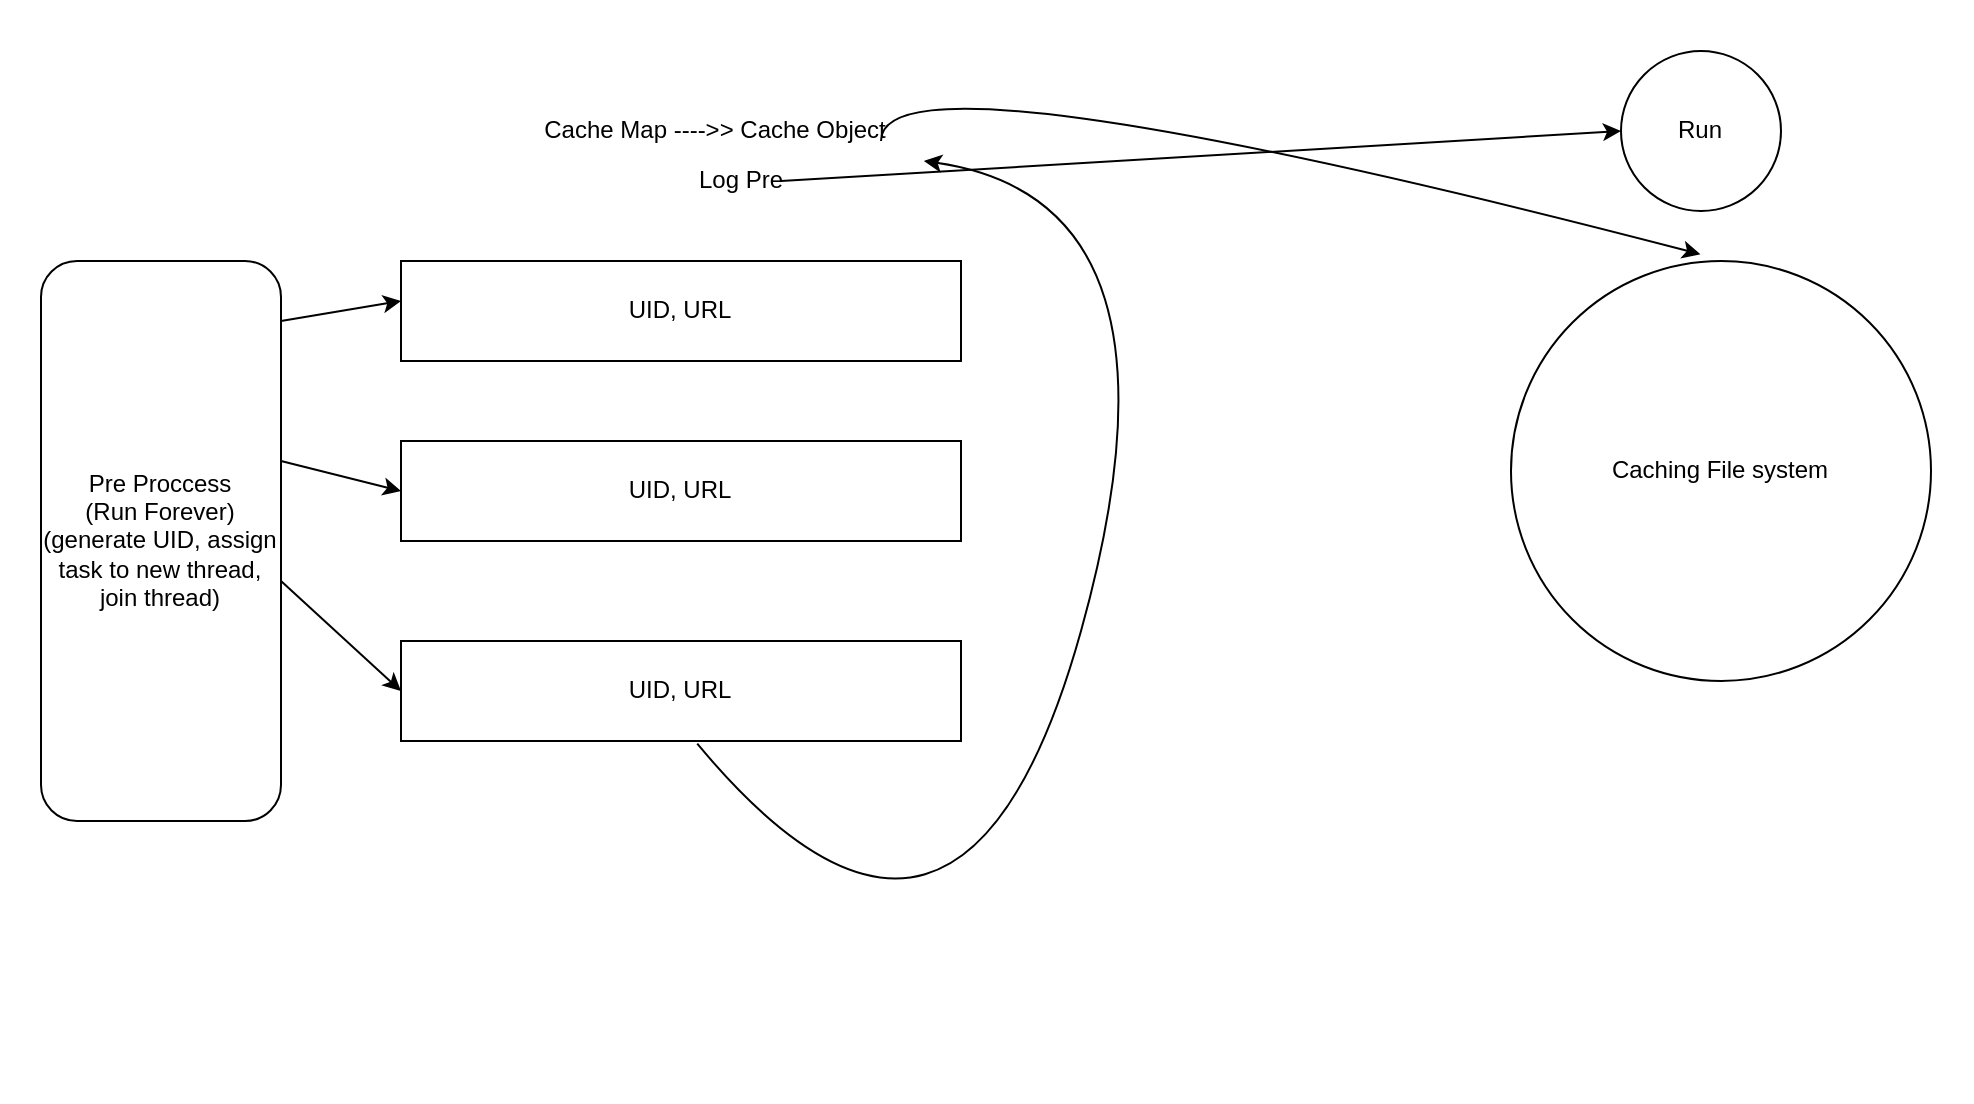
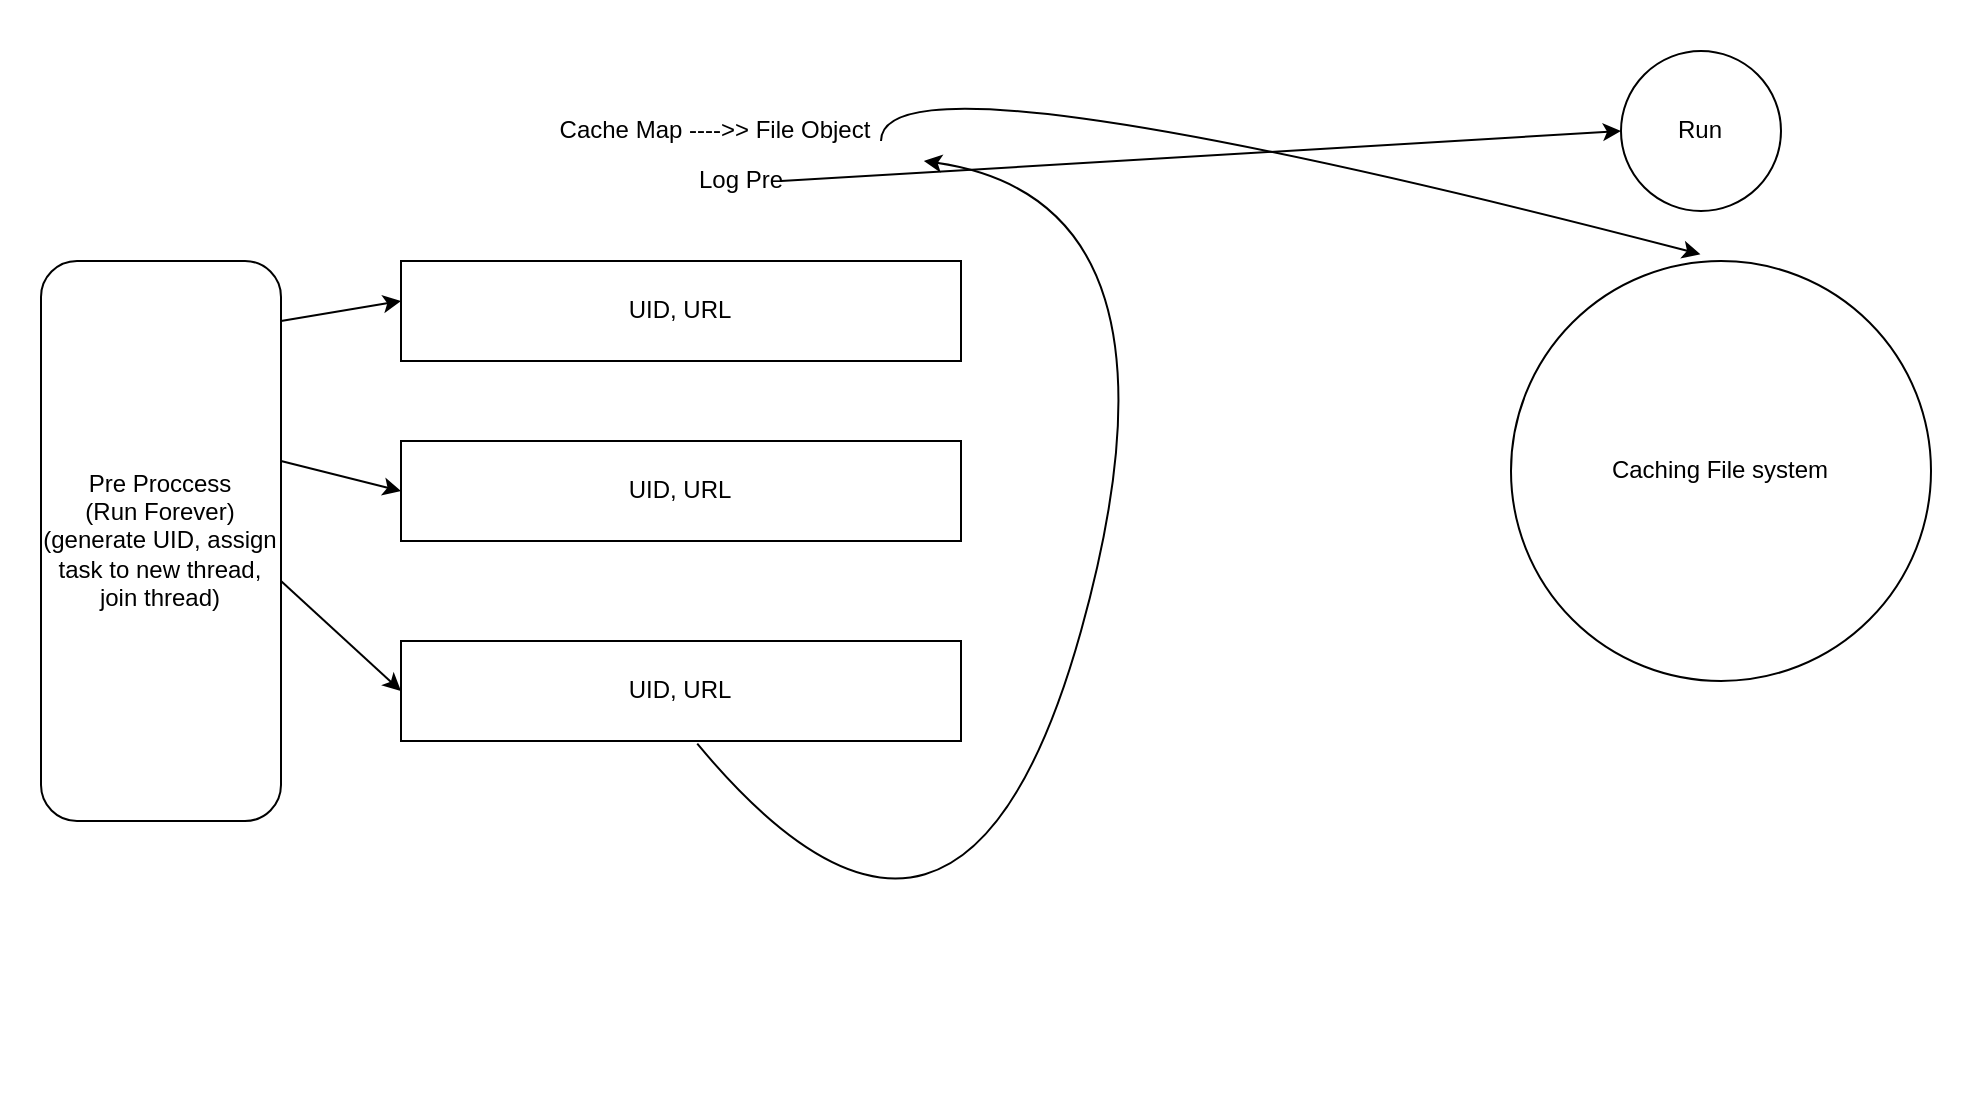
node "Cache Map ---->> Cache Object": label "Cache Map ---->> Cache Object" -> "Cache Map ---->> File Object"
